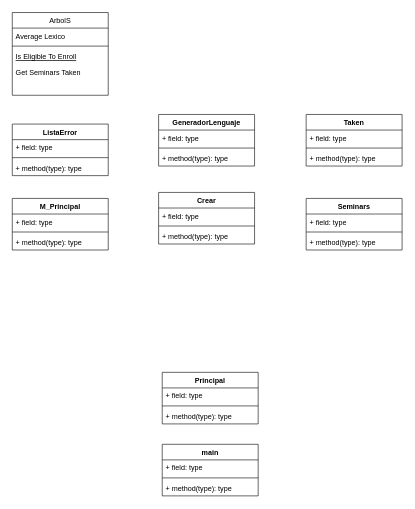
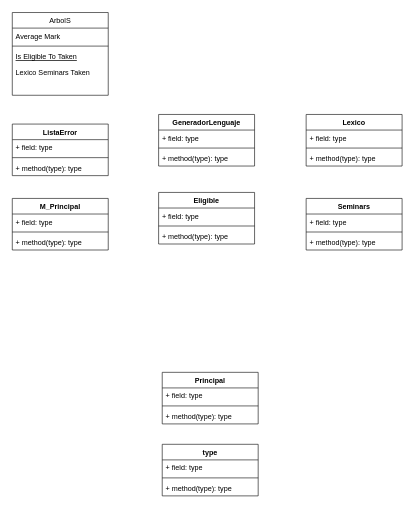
node "Average Lexico": label "Average Lexico" -> "Average Mark"
node "Is Eligible To Enroll": label "Is Eligible To Enroll" -> "Is Eligible To Taken"
node "Get Seminars Taken": label "Get Seminars Taken" -> "Lexico Seminars Taken"
node "Taken": label "Taken" -> "Lexico"
node "Crear": label "Crear" -> "Eligible"
node "main": label "main" -> "type"
